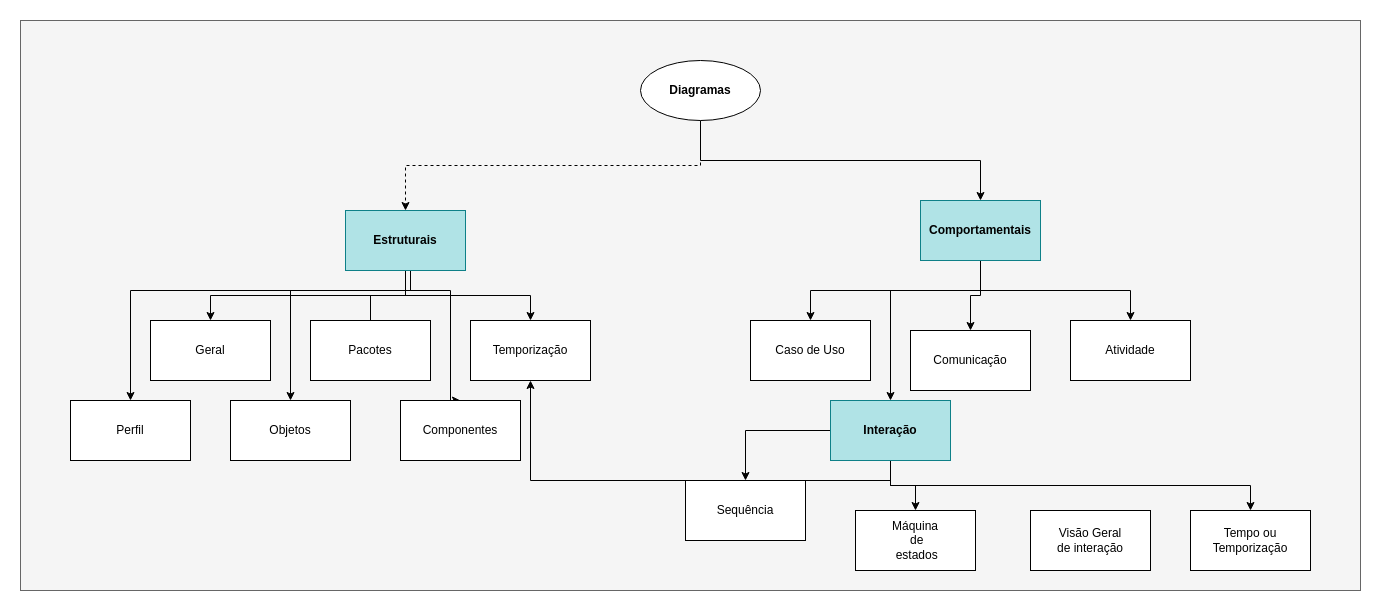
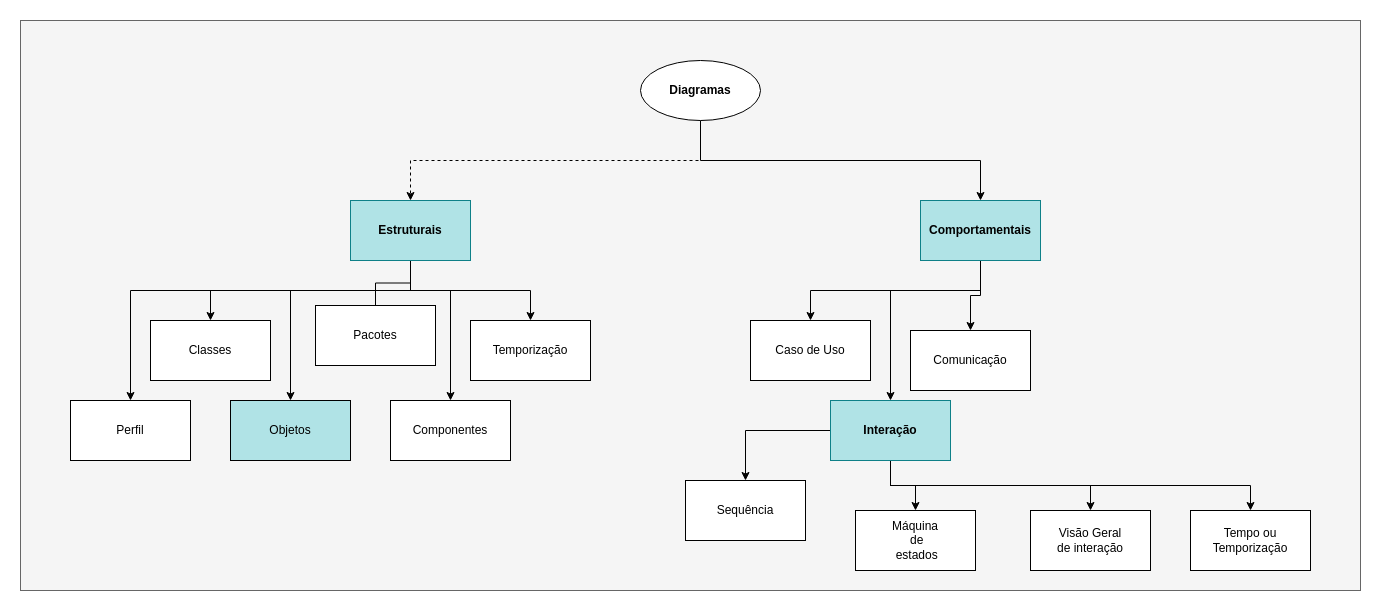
node "Estruturais": moved (406, 241) -> (411, 231)
edge "Comportamentais" -> "Atividade": removed
node "Geral": label "Geral" -> "Classes"
node "Pacotes": moved (371, 351) -> (376, 336)
node "Atividade": removed
node "Objetos": fillcolor #ffffff -> #b0e3e6
node "Componentes": moved (461, 431) -> (451, 431)
edge "Interação" -> "Temporização": now "Interação" -> "Visão Geral de interação"
